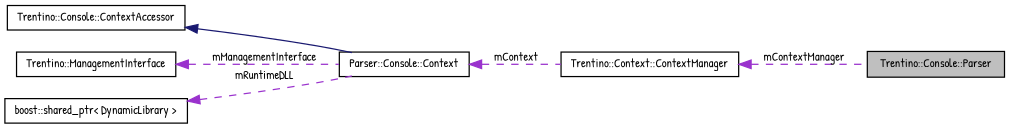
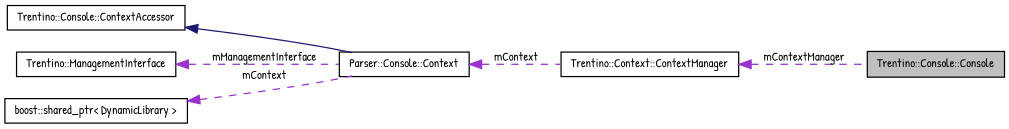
node "Trentino::Console::Parser": label "Trentino::Console::Parser" -> "Trentino::Console::Console"
edge "Parser::Console::Context" -> "boost::shared_ptr< DynamicLibrary >": label " mRuntimeDLL" -> " mContext"
